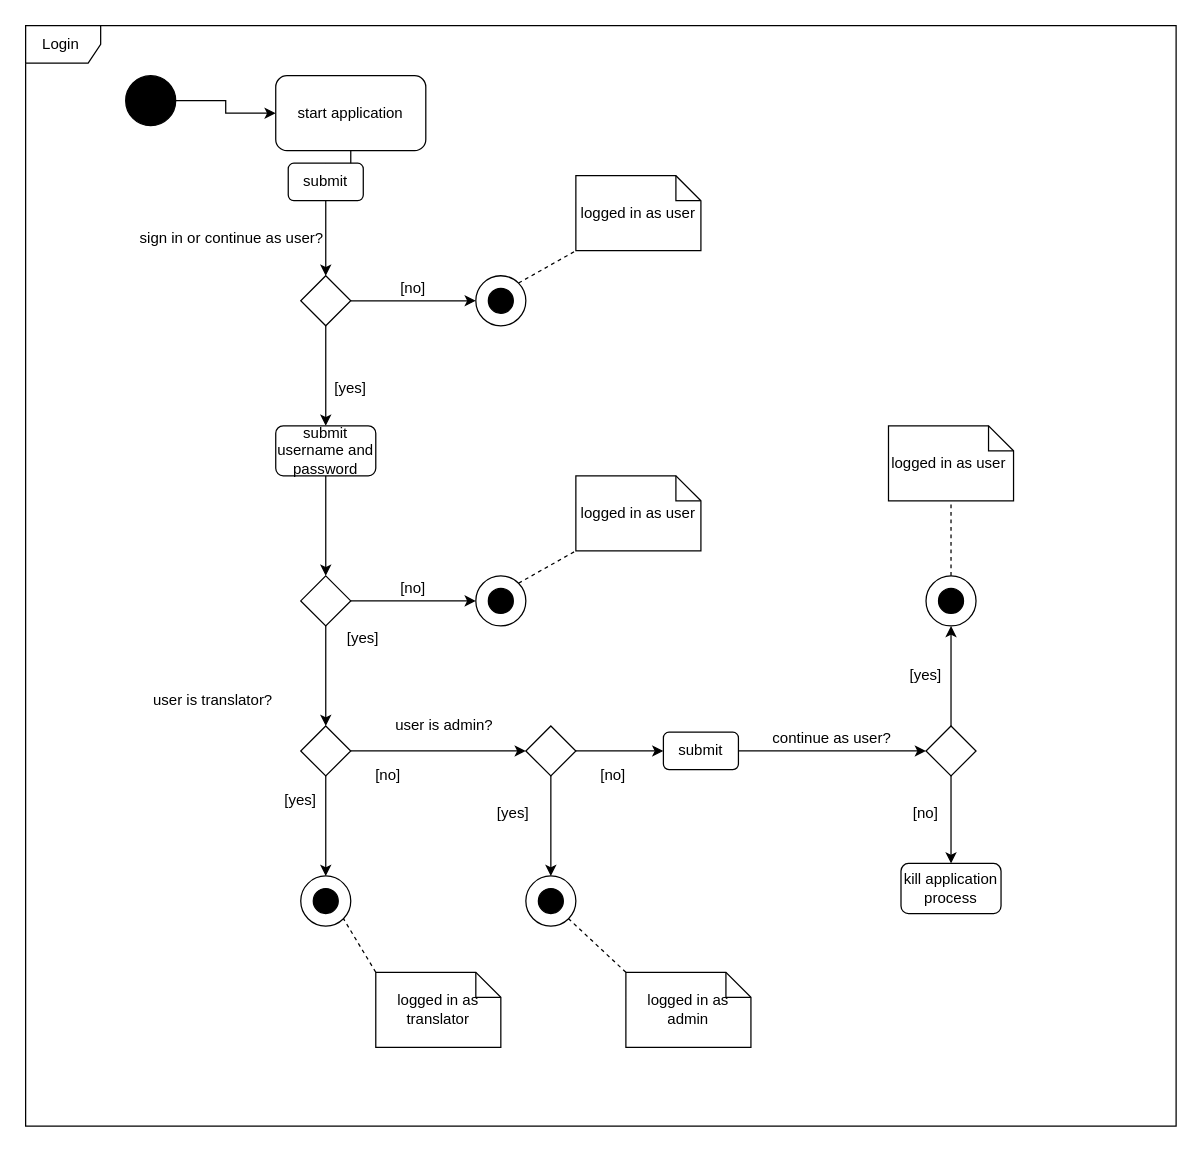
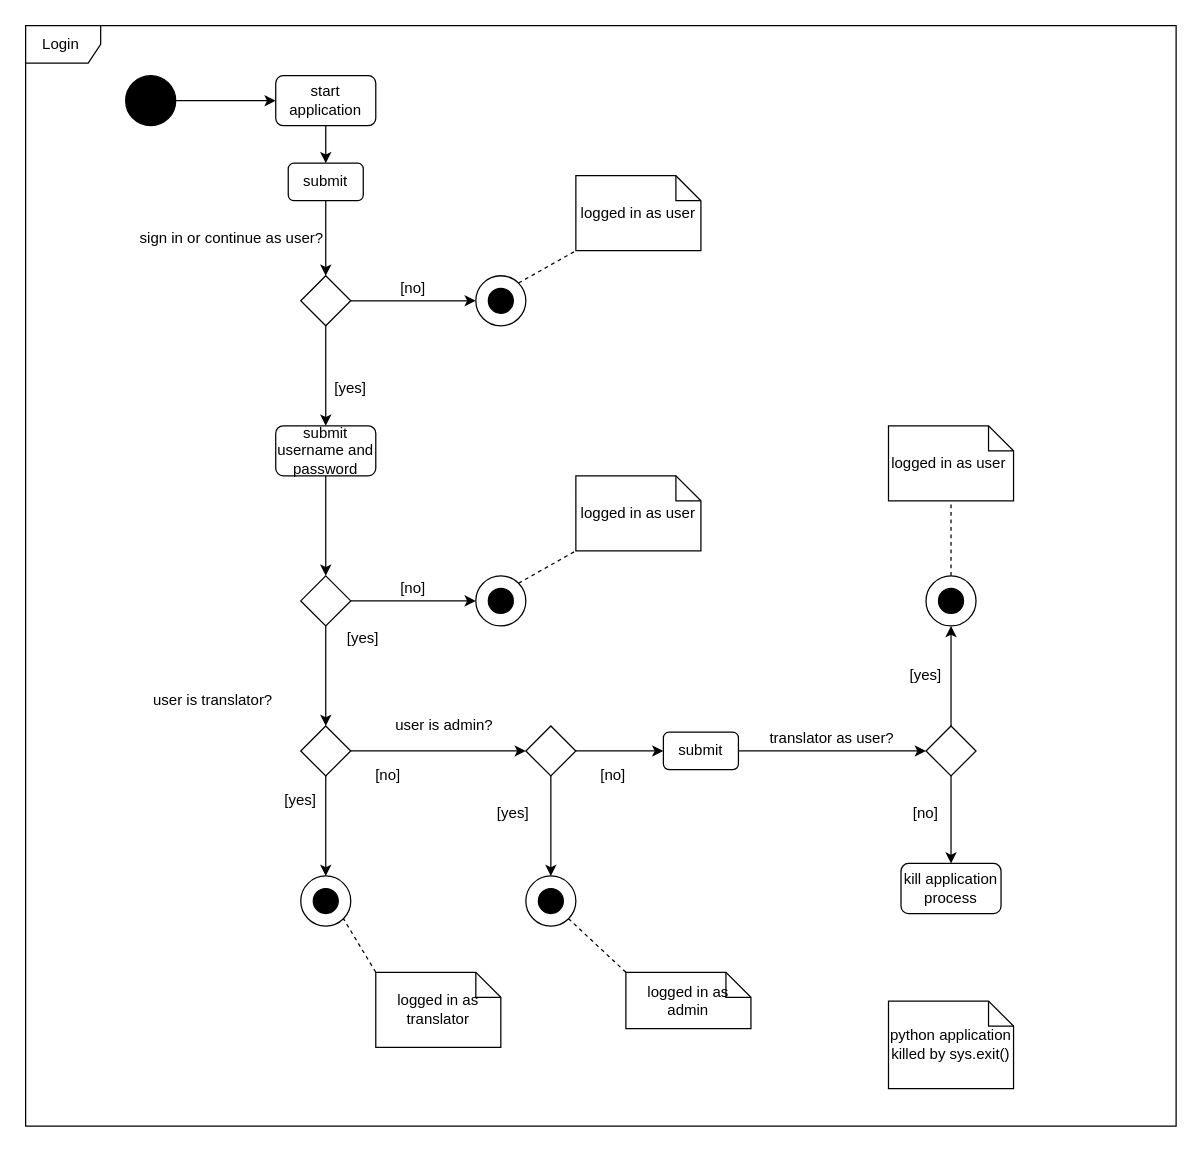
node "start application": size 150x75 -> 100x50
node "continue as user?": label "continue as user?" -> "translator as user?"
node "logged in as admin": size 125x75 -> 125x56
node "python application killed by sys.exit()": added
